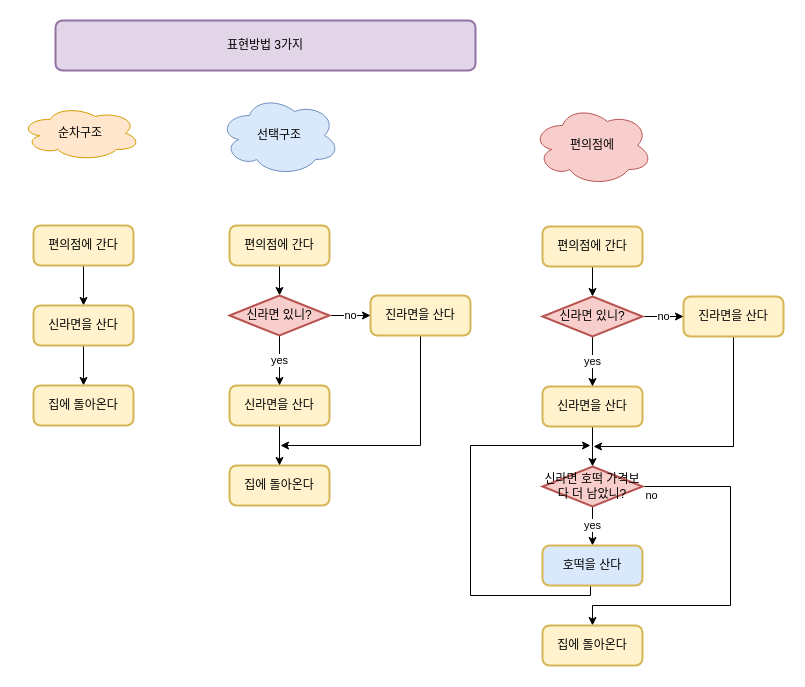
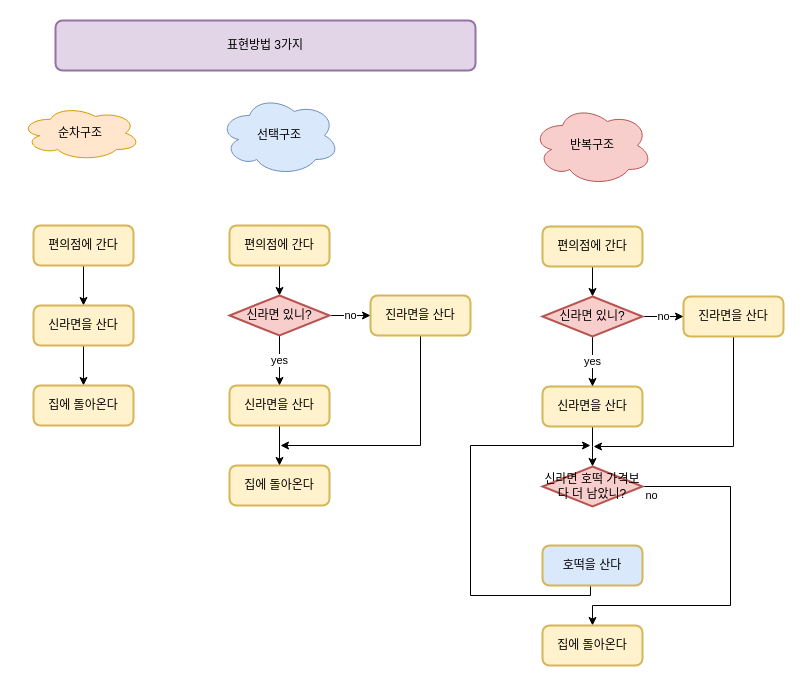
node "편의점에": label "편의점에" -> "반복구조"
edge "신라면 호떡 가격보다 더 남았니?" -> "호떡을 산다": removed, label "yes"
